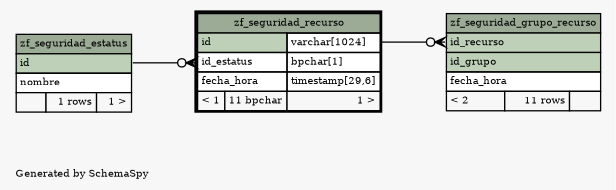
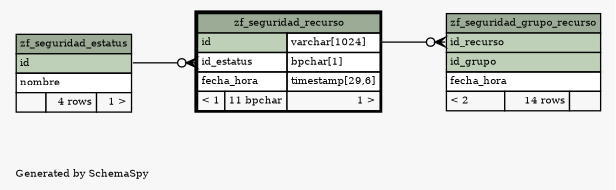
node "zf_seguridad_grupo_recurso": text "11 rows" -> "14 rows"
node "zf_seguridad_estatus": text "1 rows" -> "4 rows"
